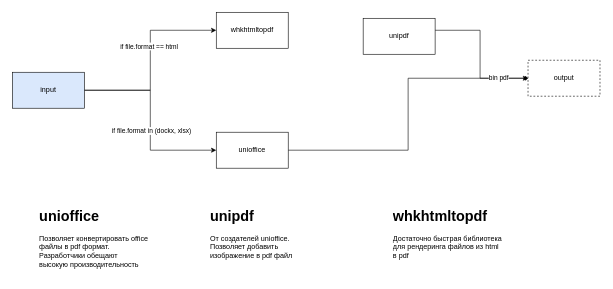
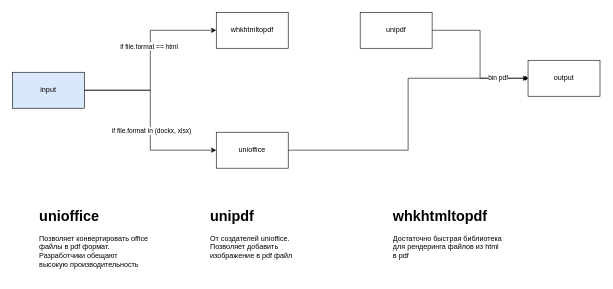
node "unipdf": moved (399, 36) -> (396, 30)
node "output": style dashed -> solid
